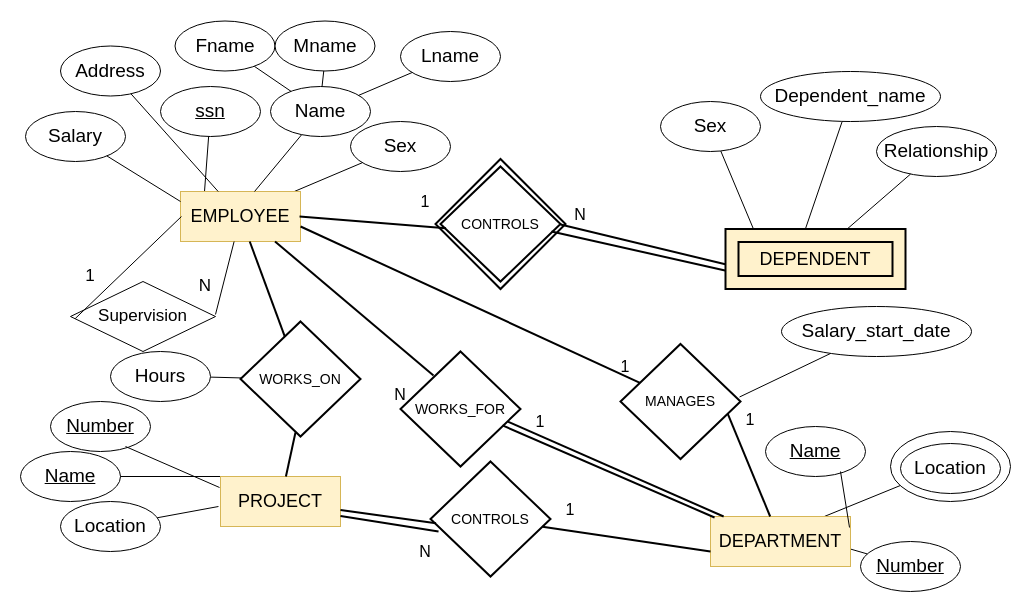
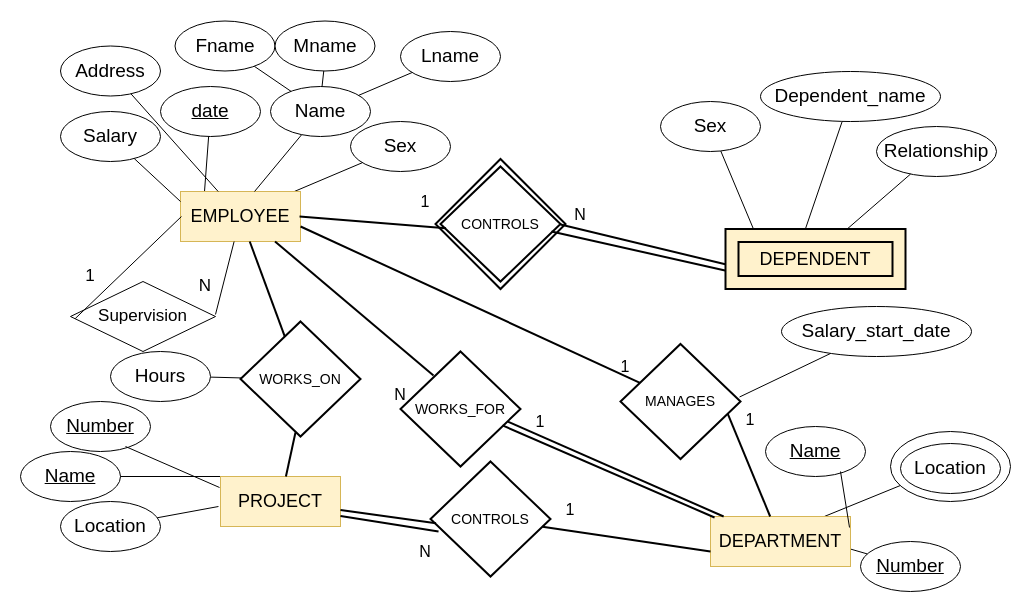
node "ssn": label "ssn" -> "date"
node "Salary": moved (76, 137) -> (111, 137)
